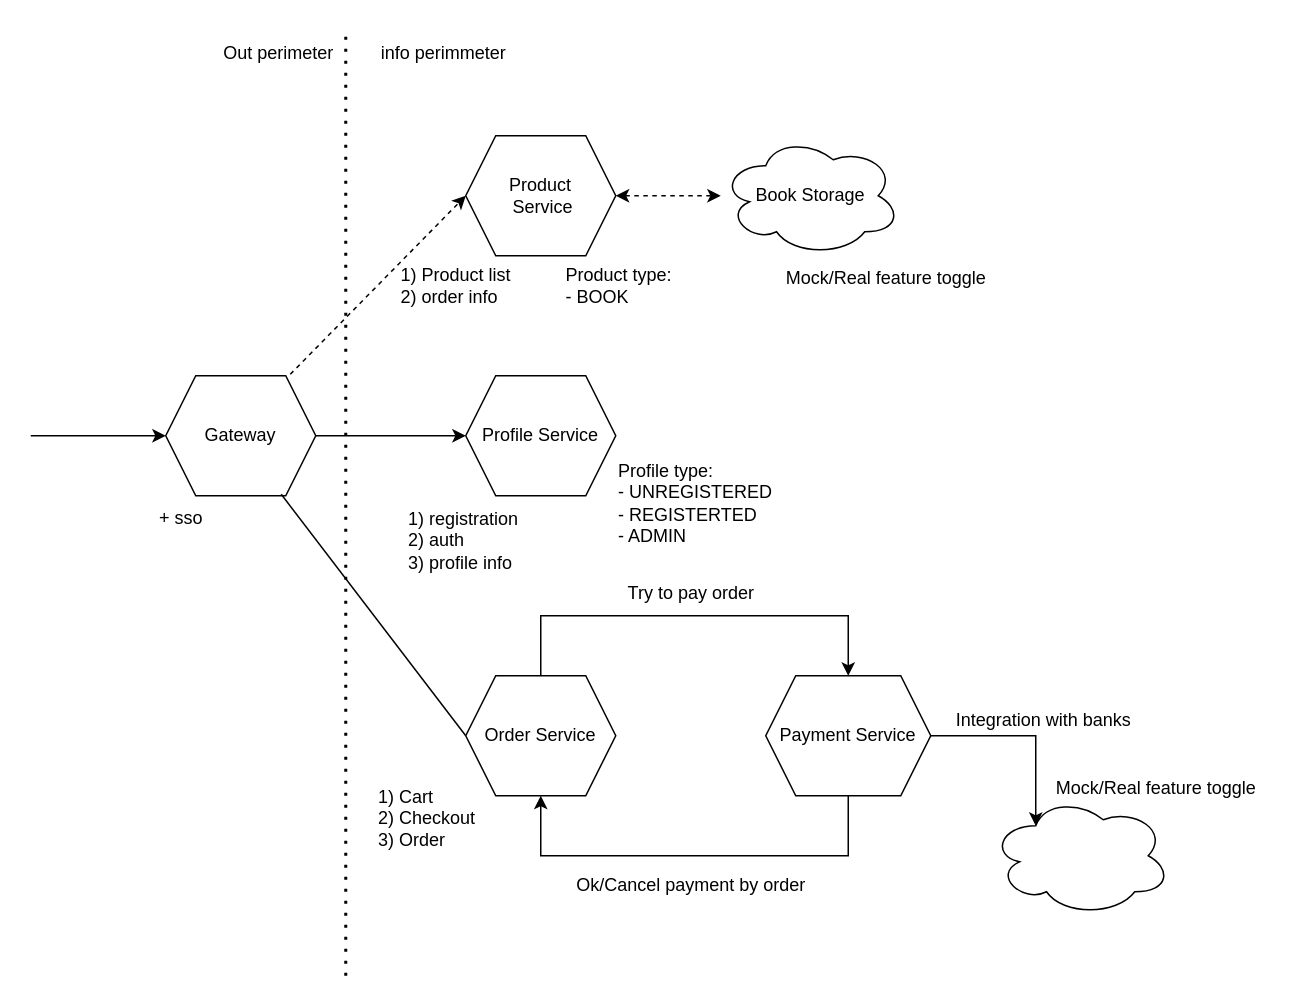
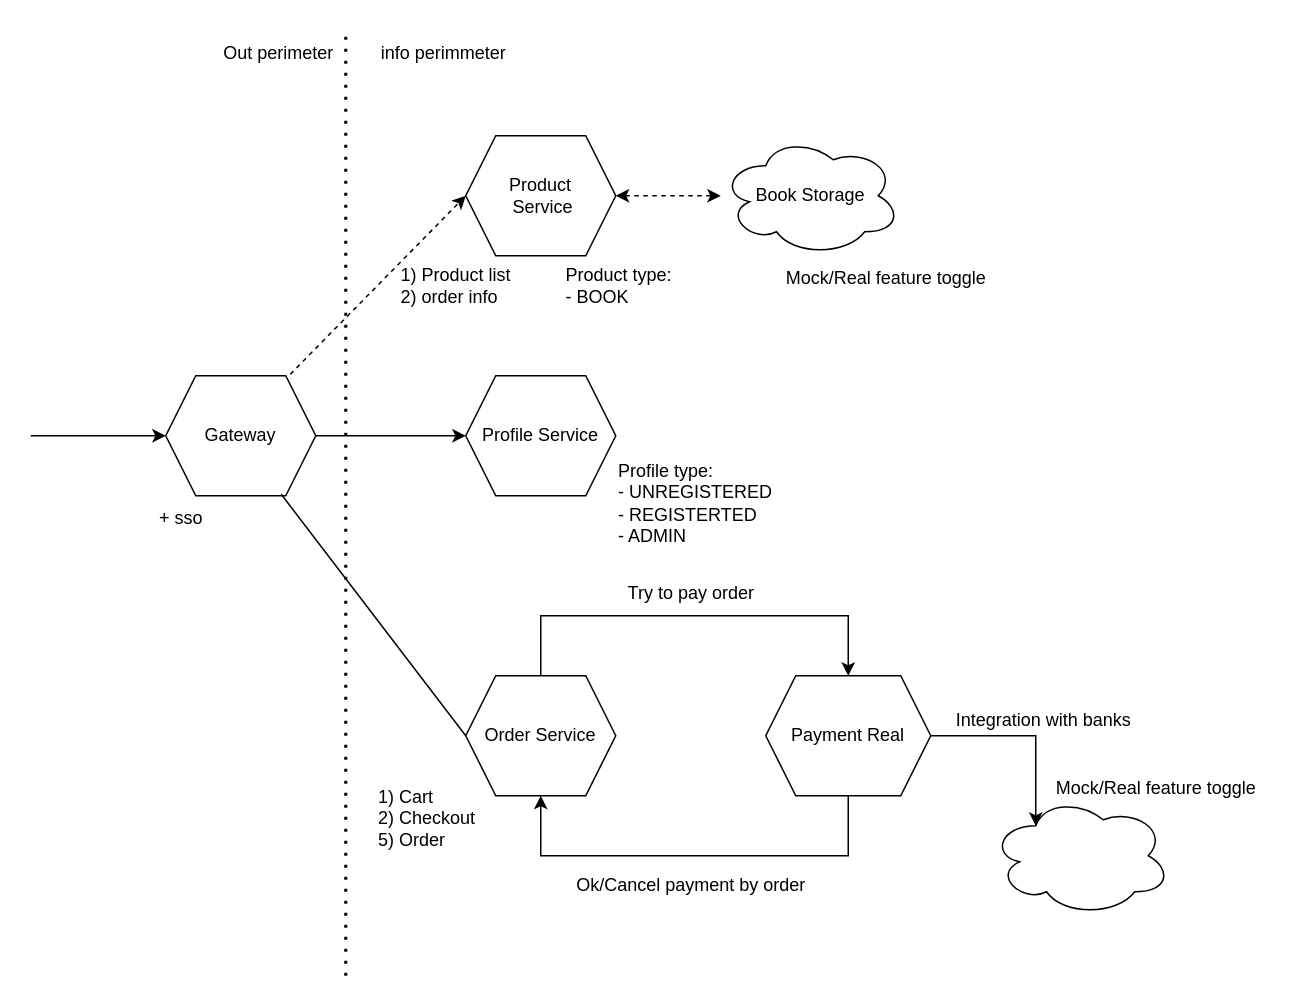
node "1) registration 2) auth 3) profile info": removed
node "Payment Service": label "Payment Service" -> "Payment Real"
node "1) Cart 2) Checkout 3) Order": label "1) Cart 2) Checkout 3) Order" -> "1) Cart 2) Checkout 5) Order"
